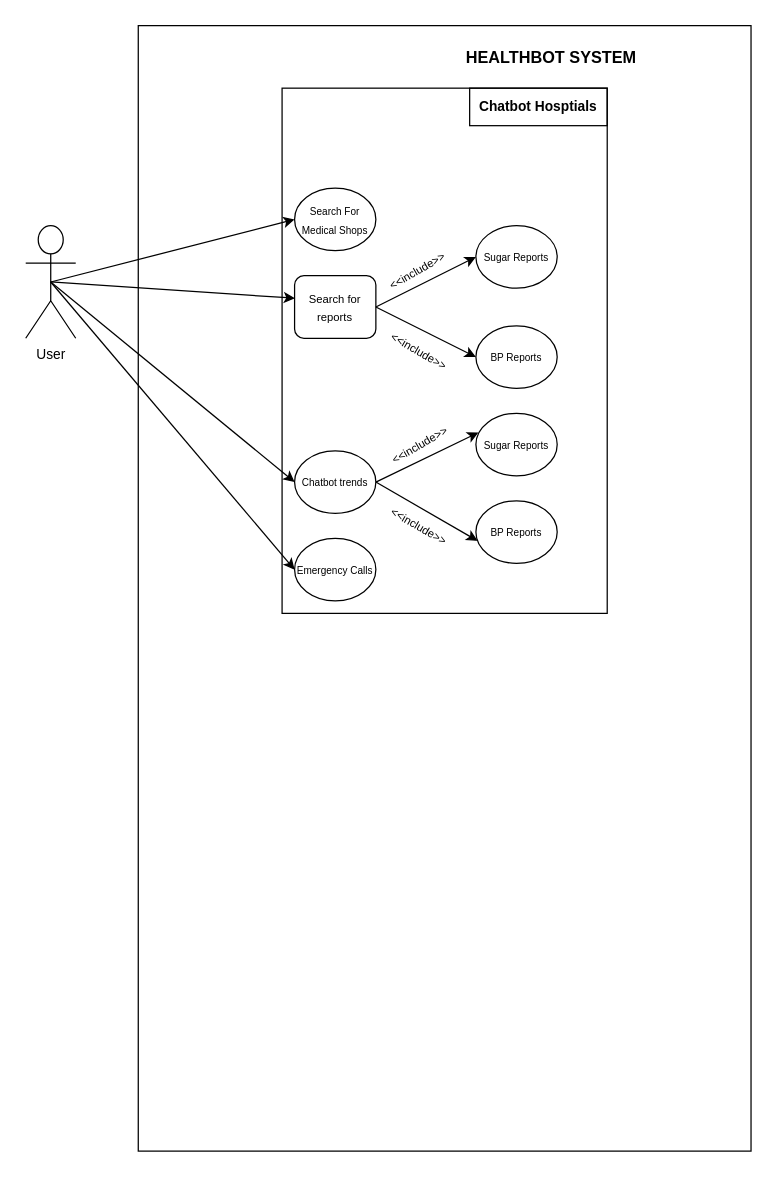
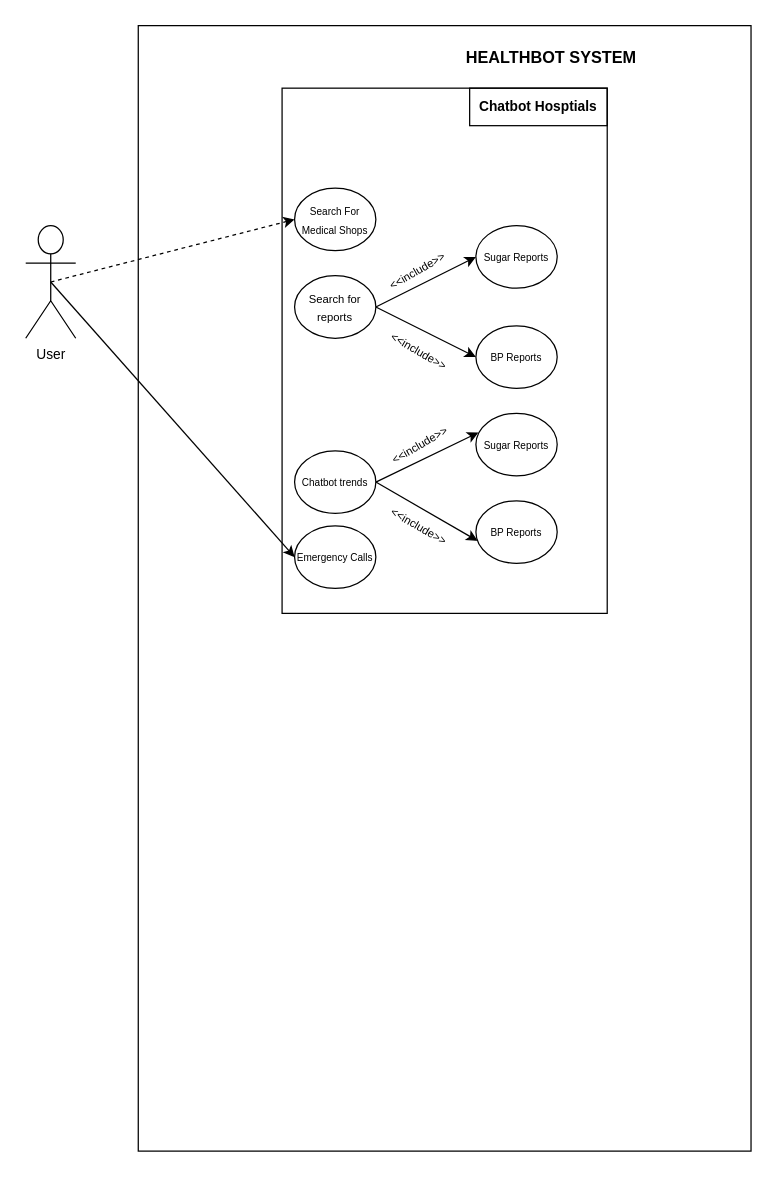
edge "User" -> "Search For Medical Shops": style solid -> dashed
edge "User" -> "Search for reports": removed
node "Search for reports": shape rounded rectangle -> ellipse
edge "User" -> "Chatbot trends": removed
node "Emergency Calls": moved (335, 569) -> (335, 557)
